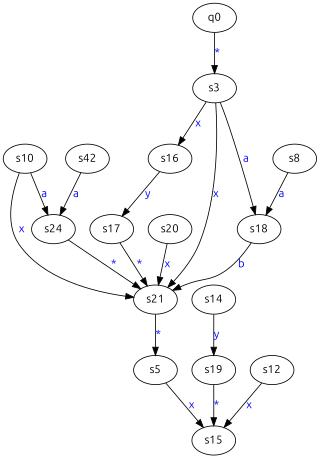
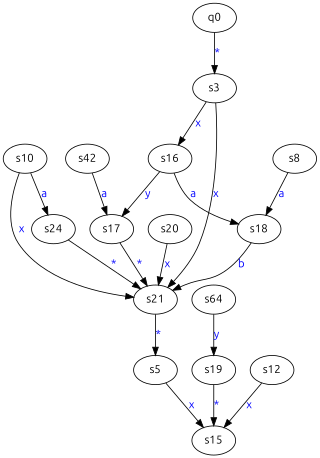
edge "s3" -> "s18": now "s16" -> "s18"
edge "s42" -> "s24": now "s42" -> "s17"
node "s14": label "s14" -> "s64"
